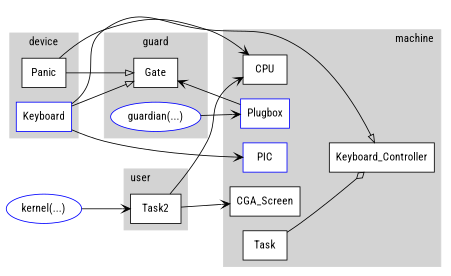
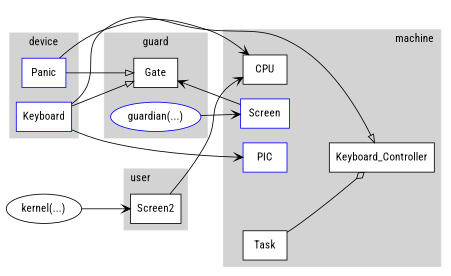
node "Panic": color black -> blue
node "Plugbox": label "Plugbox" -> "Screen"
node "CGA_Screen": removed
node "kernel(...)": color blue -> black
node "Task2": label "Task2" -> "Screen2"
